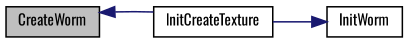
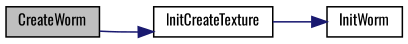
edge "InitCreateTexture" -> "CreateWorm": reversed
